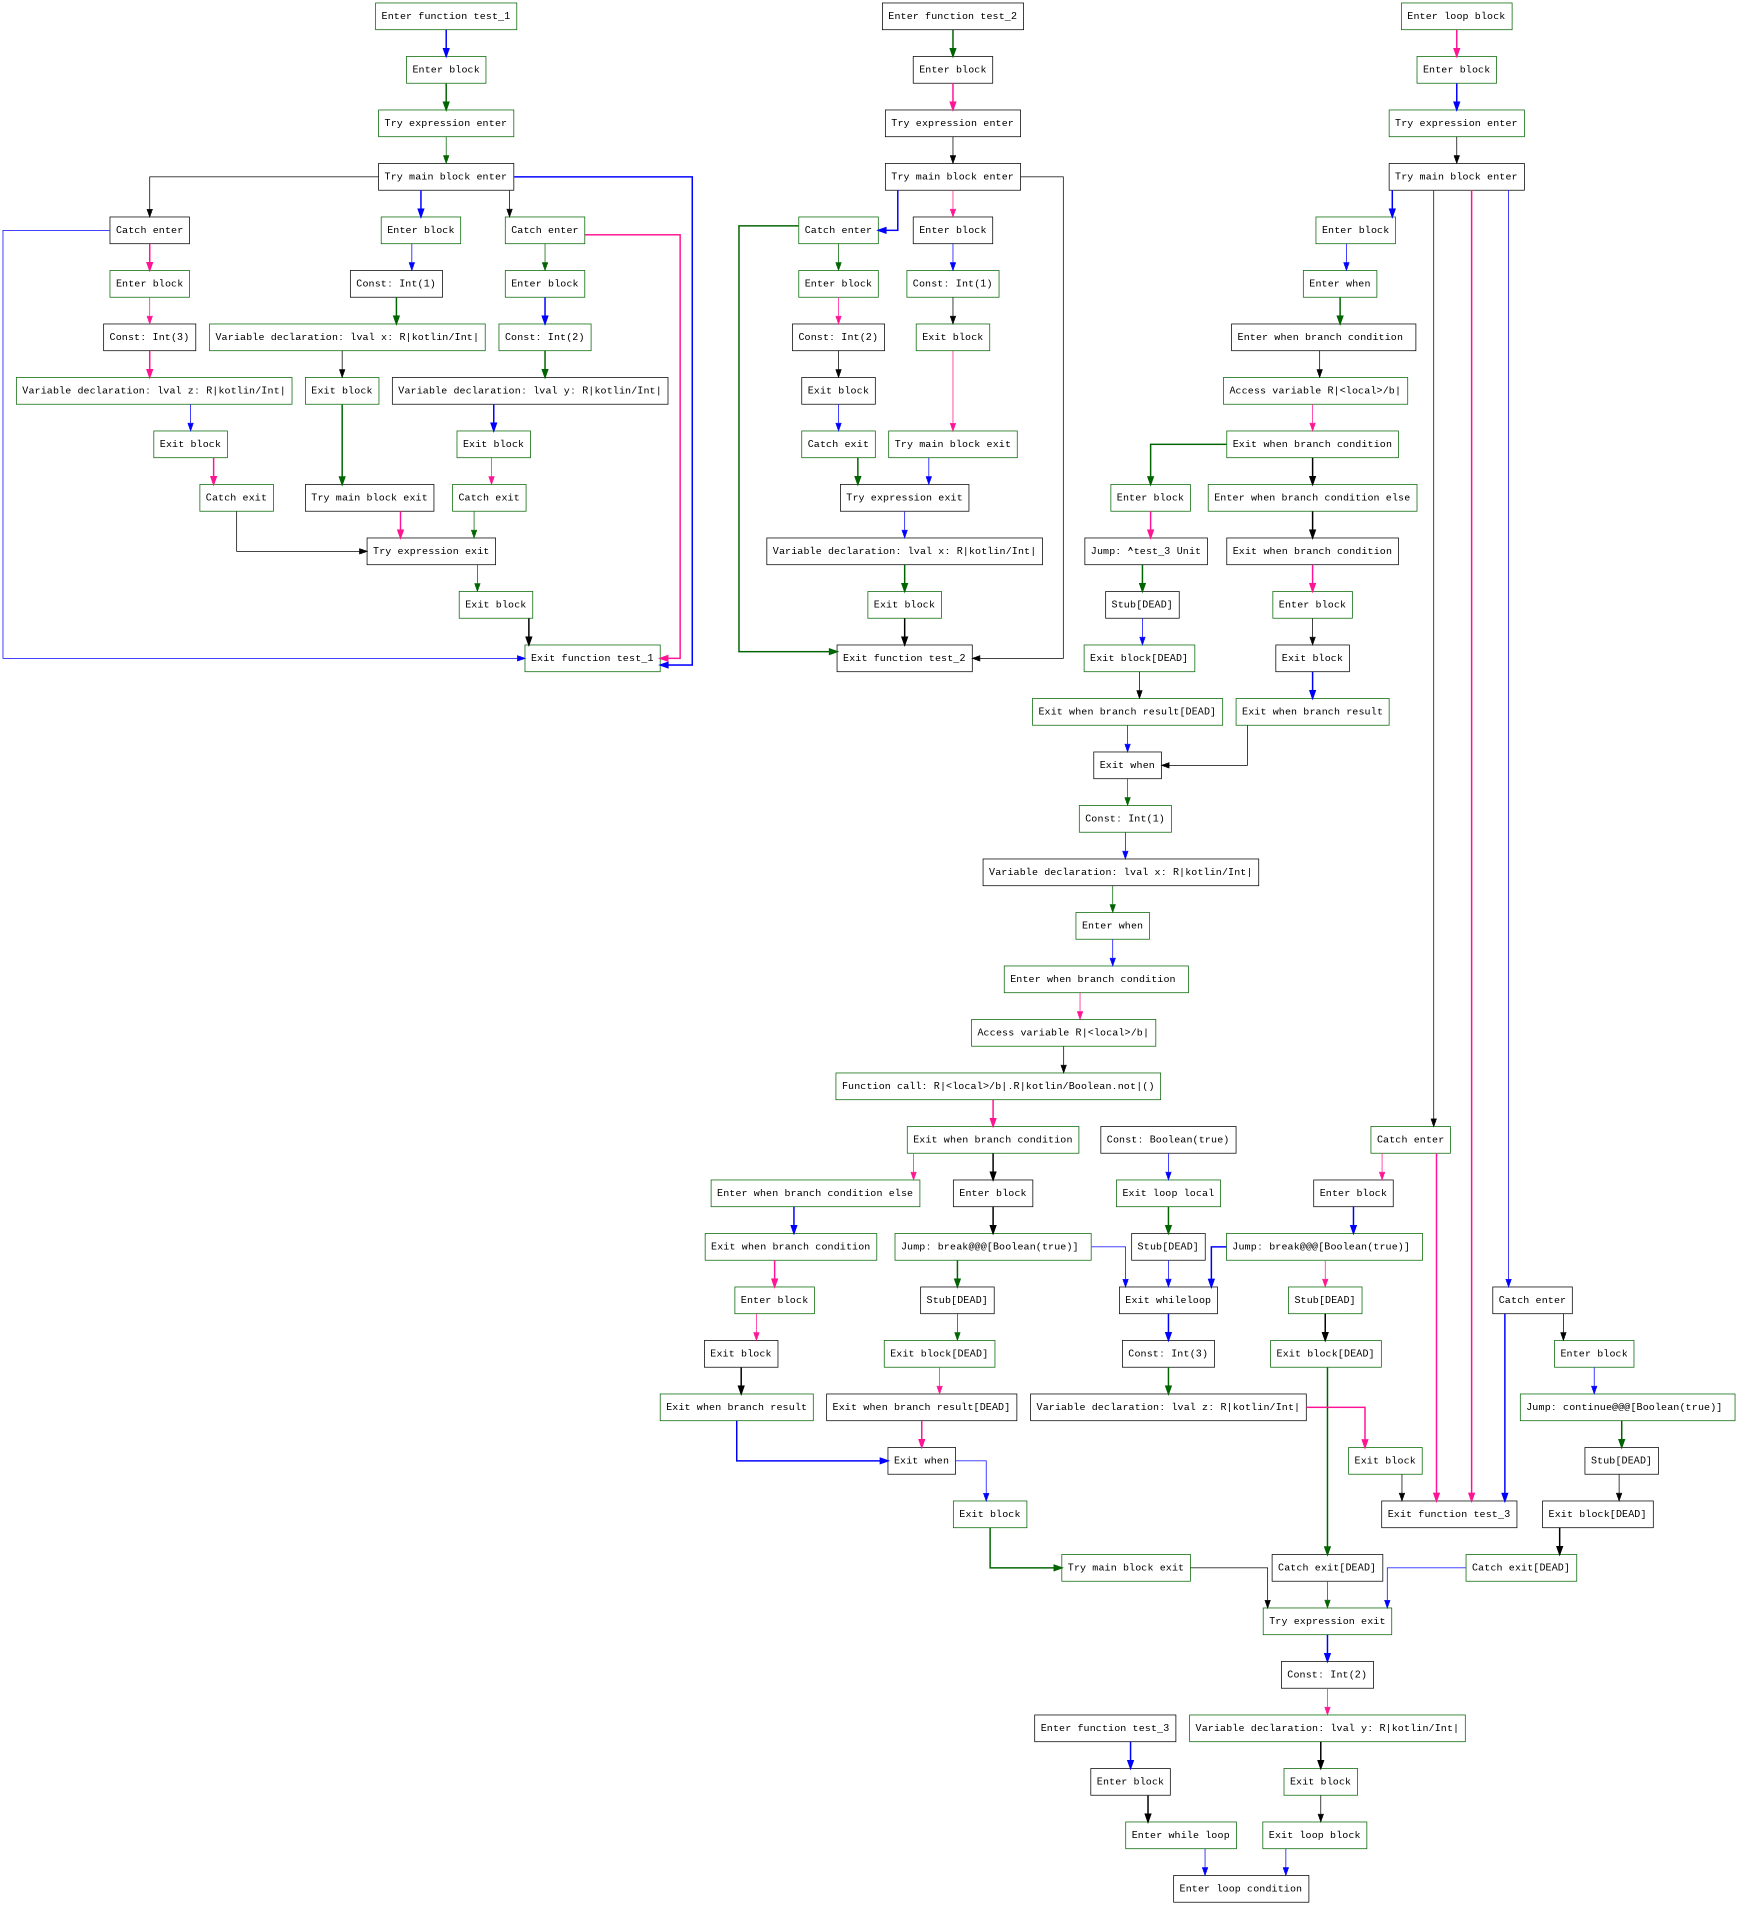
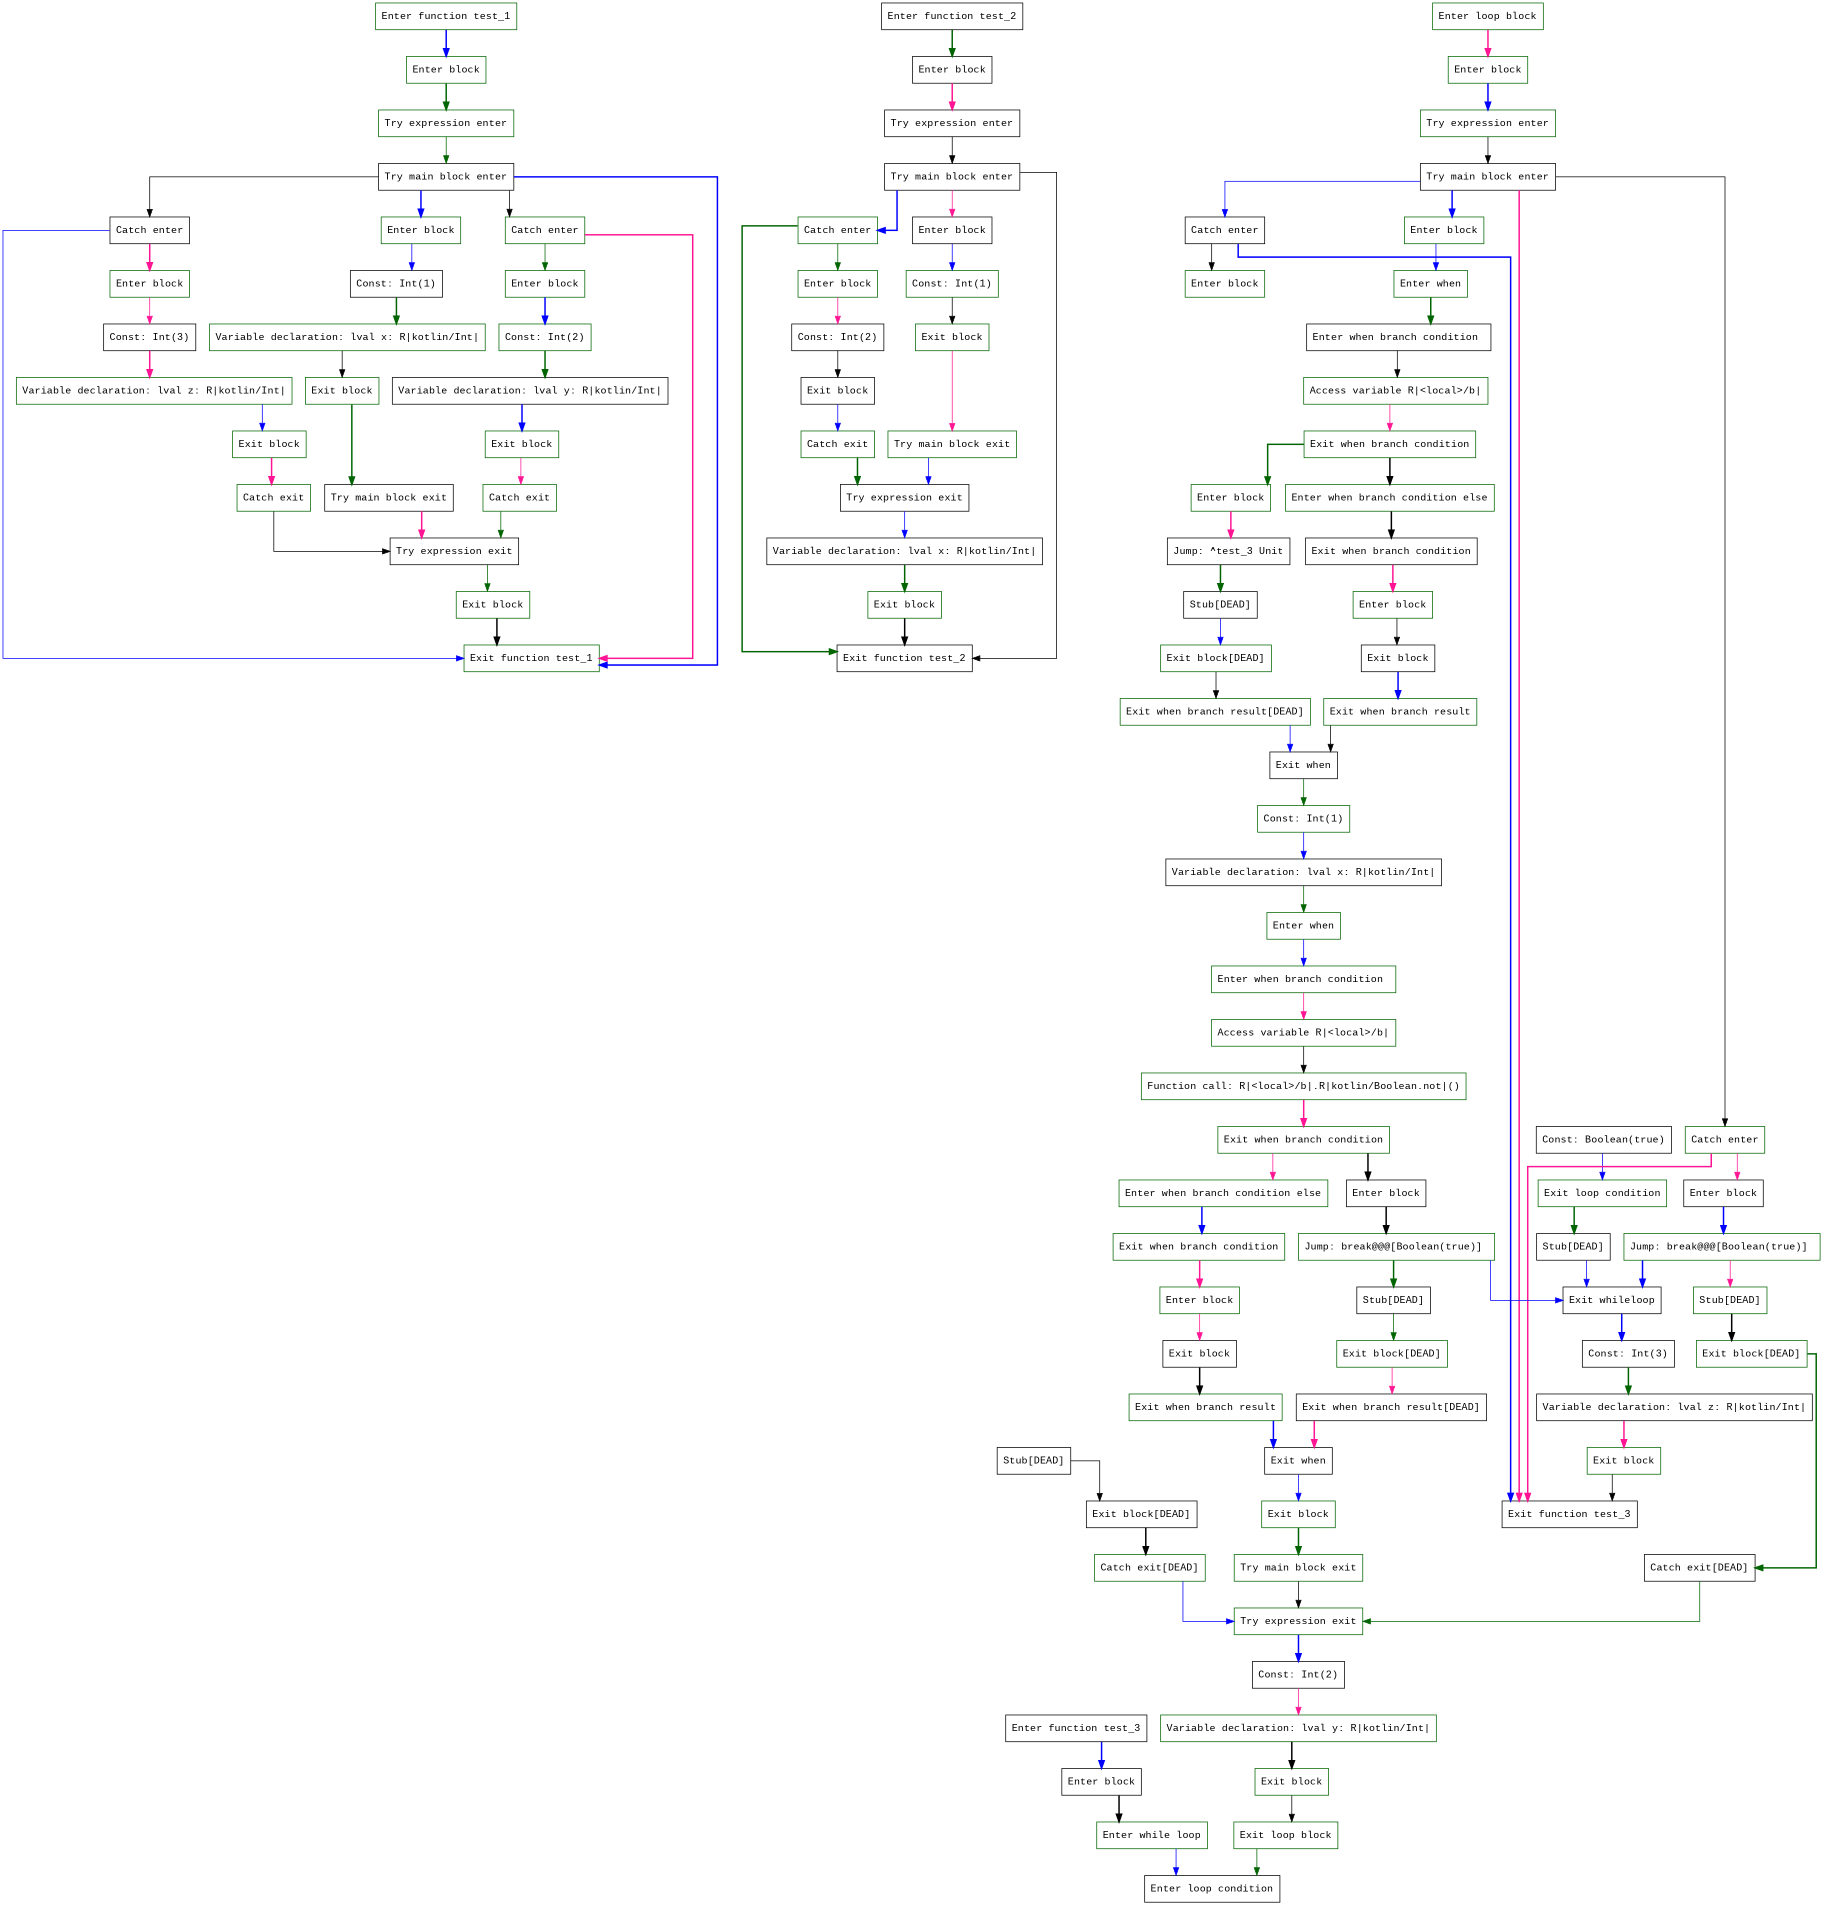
node "Exit loop local": label "Exit loop local" -> "Exit loop condition"
node "Jump: continue@@@[Boolean(true)]": removed
edge "Exit loop block" -> "Enter loop condition": color blue -> darkgreen
